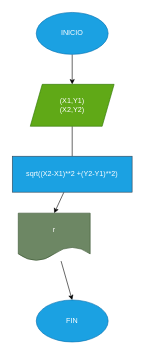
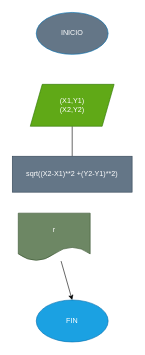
node "INICIO": fillcolor #1ba1e2 -> #647687
edge "INICIO" -> "(X1,Y1) (X2,Y2)": removed
node "sqrt((X2-X1)**2 +(Y2-Y1)**2)": fillcolor #1ba1e2 -> #647687
edge "sqrt((X2-X1)**2 +(Y2-Y1)**2)" -> "r": removed
